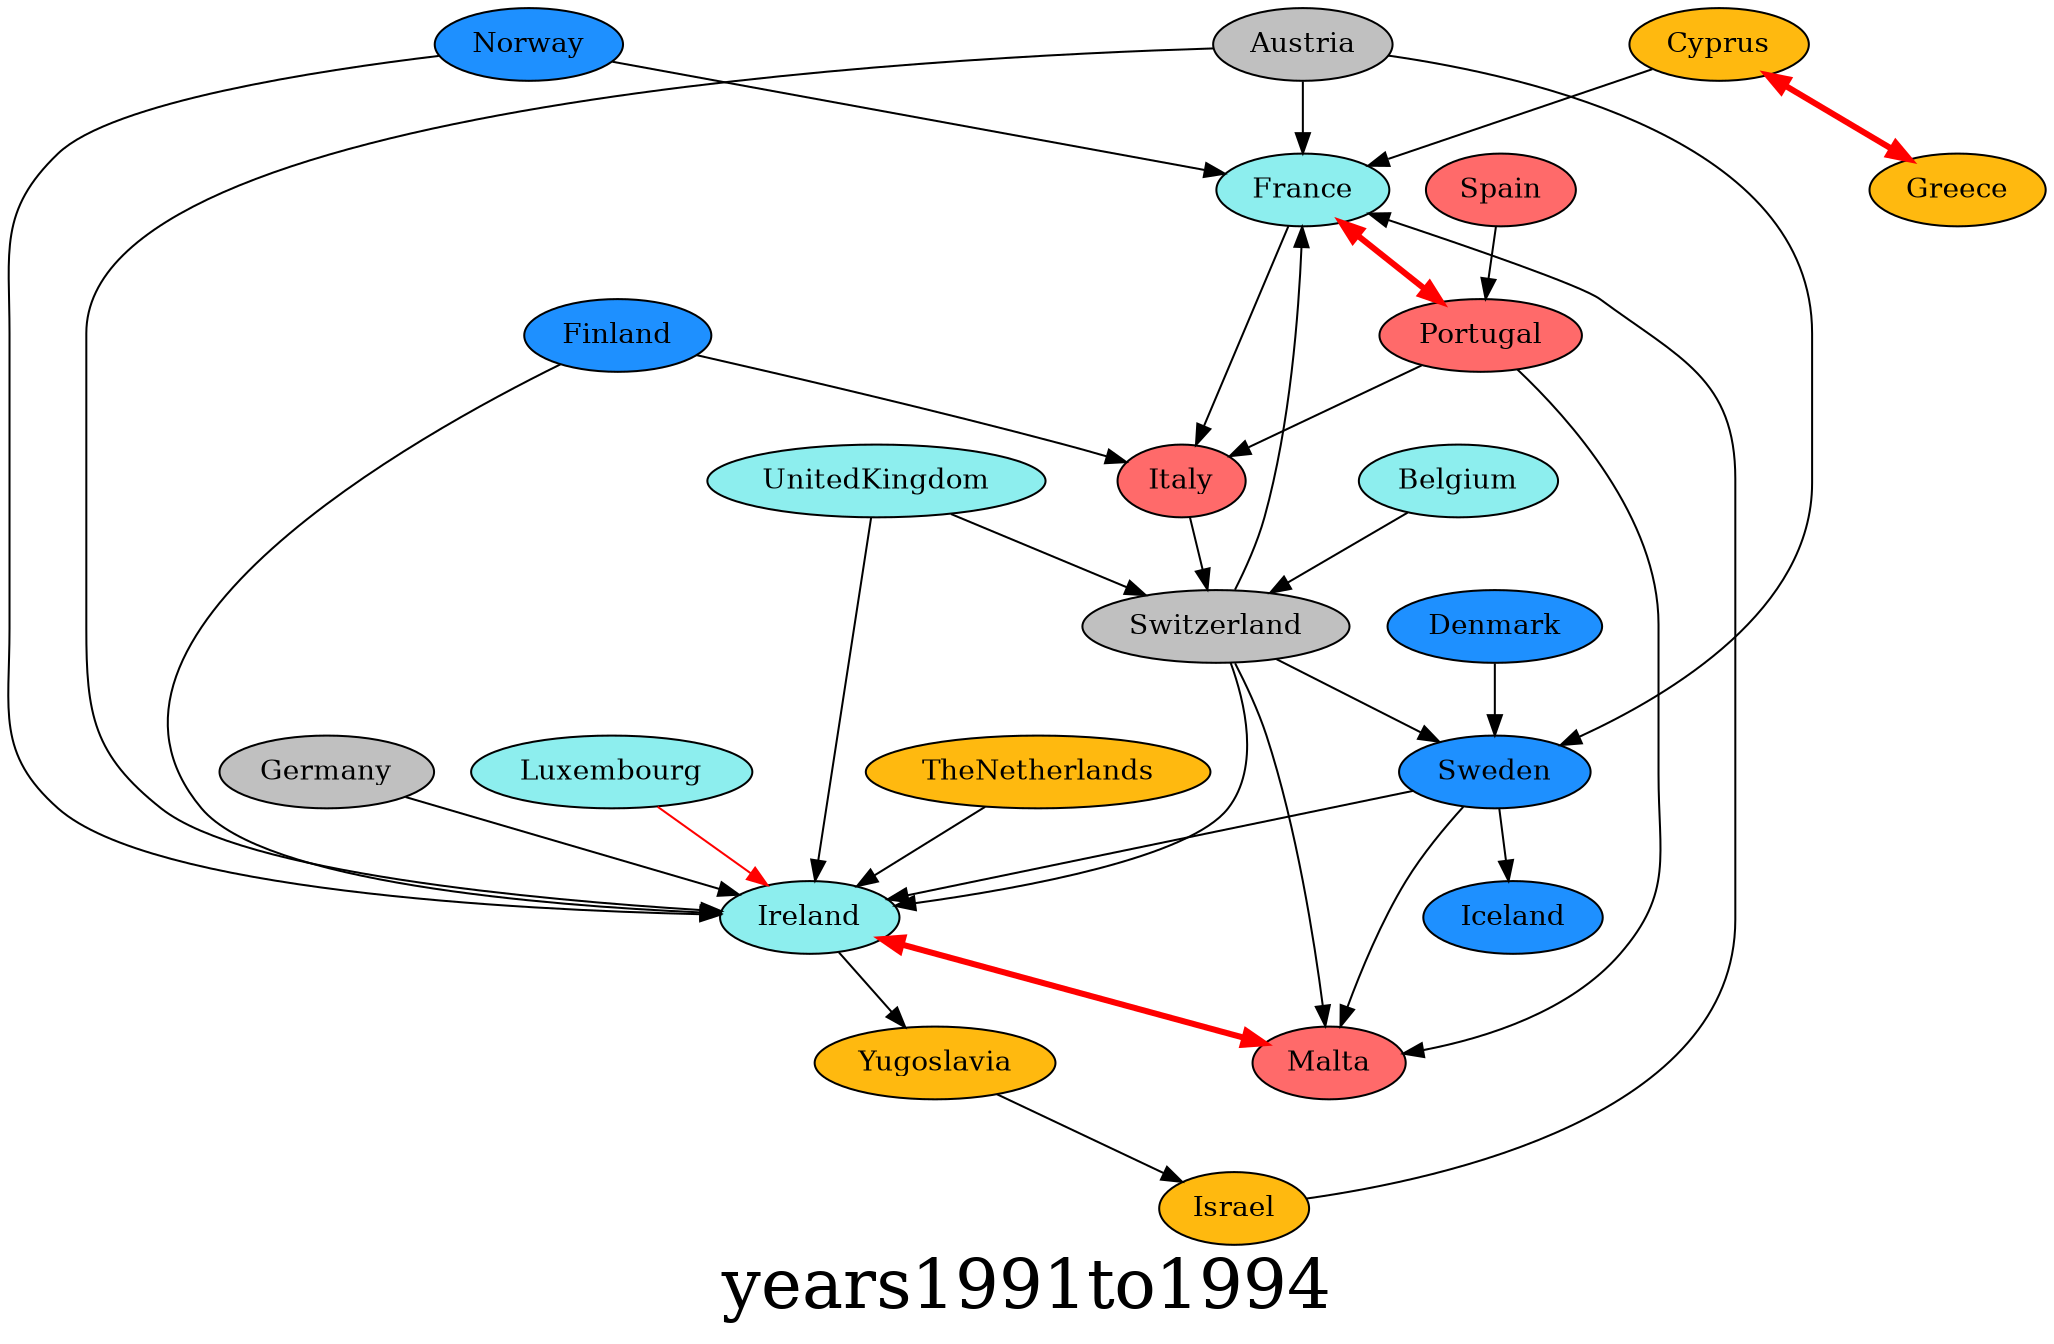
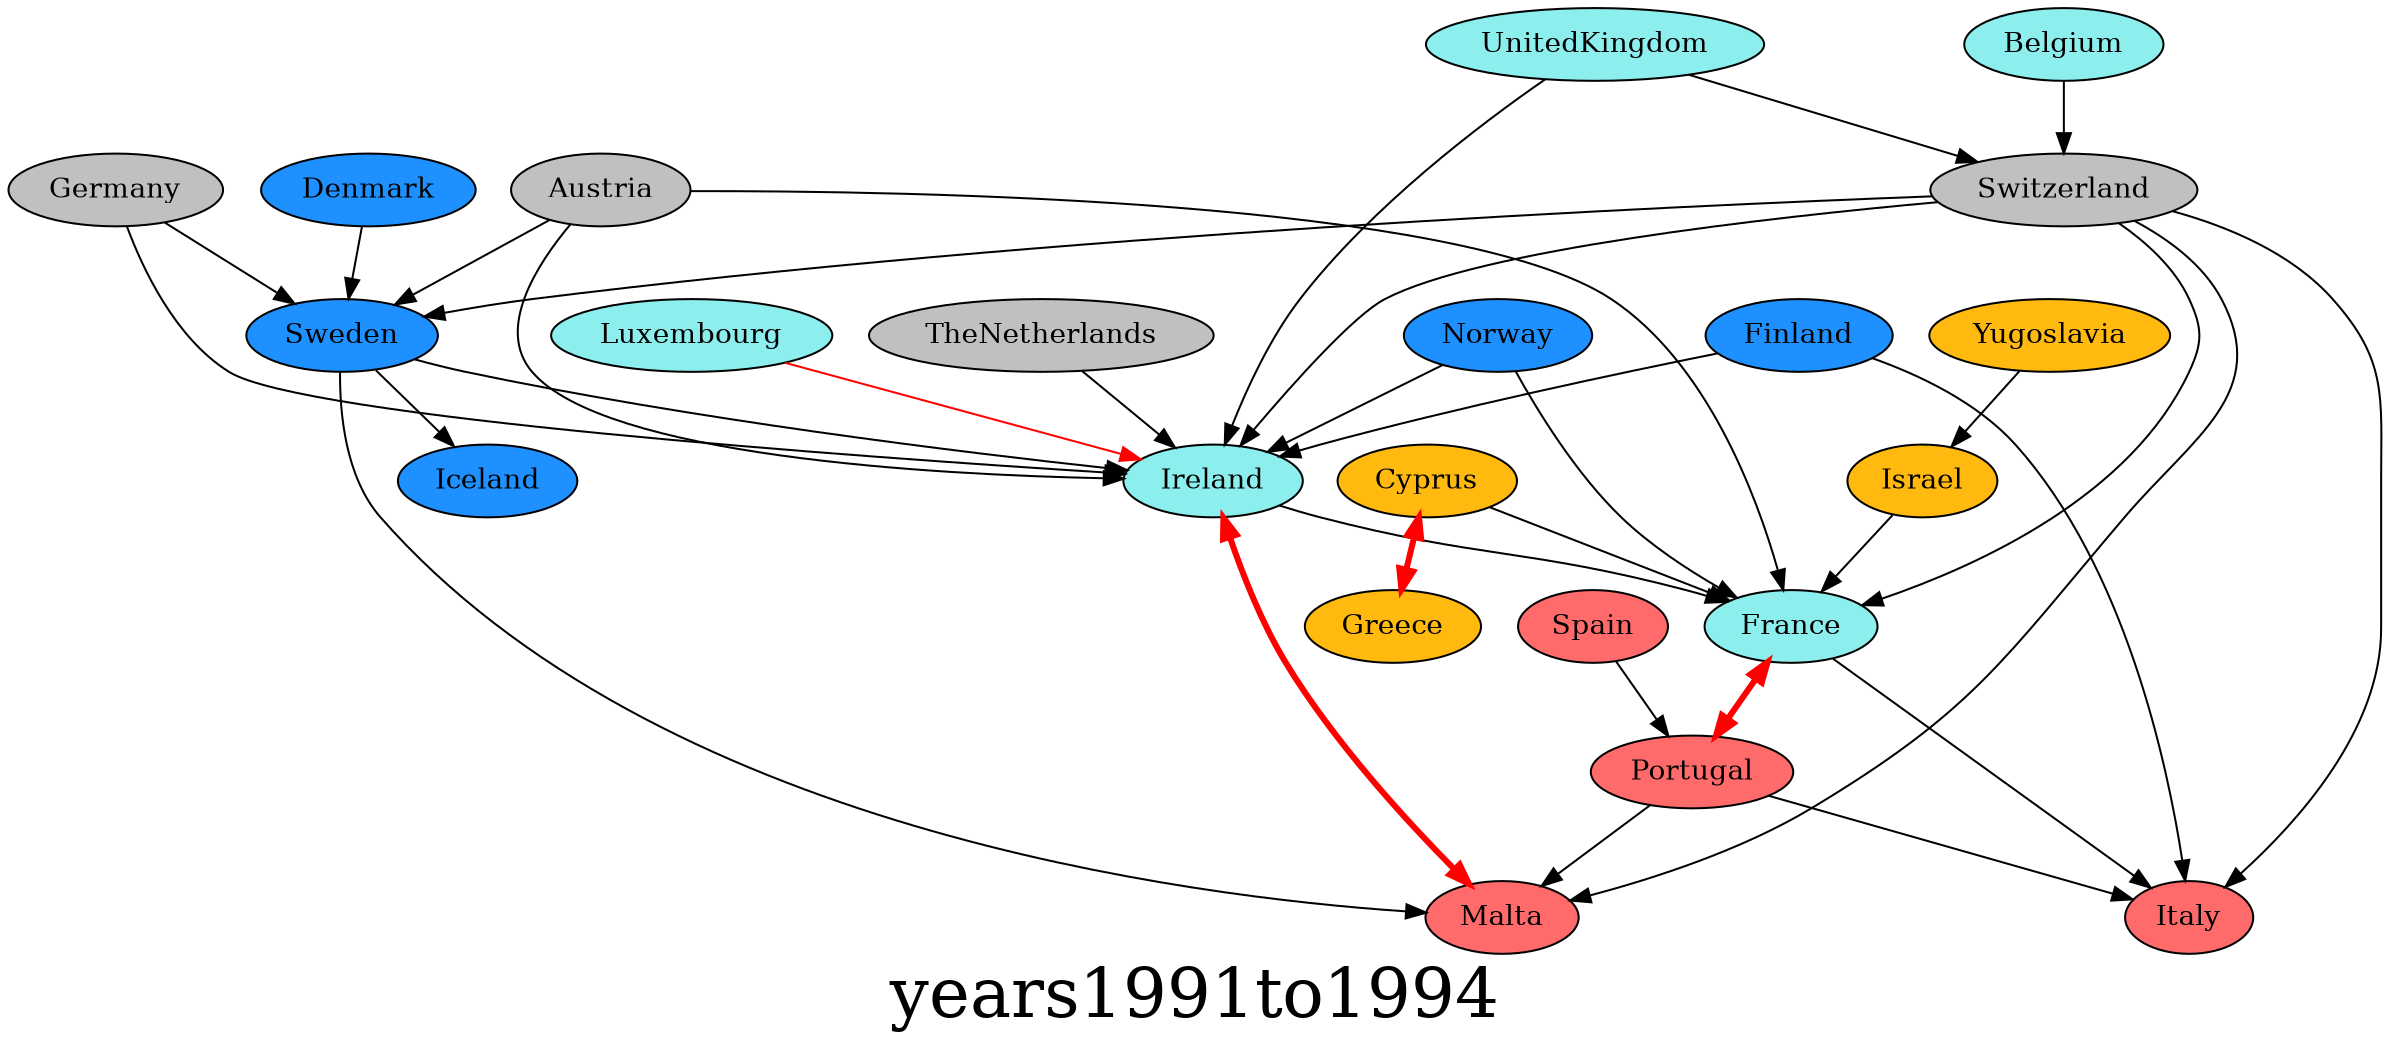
edge "Germany" -> "Sweden": added
edge "Italy" -> "Switzerland": reversed
node "TheNetherlands": fillcolor darkgoldenrod1 -> gray
edge "Ireland" -> "Yugoslavia": now "Ireland" -> "France"
